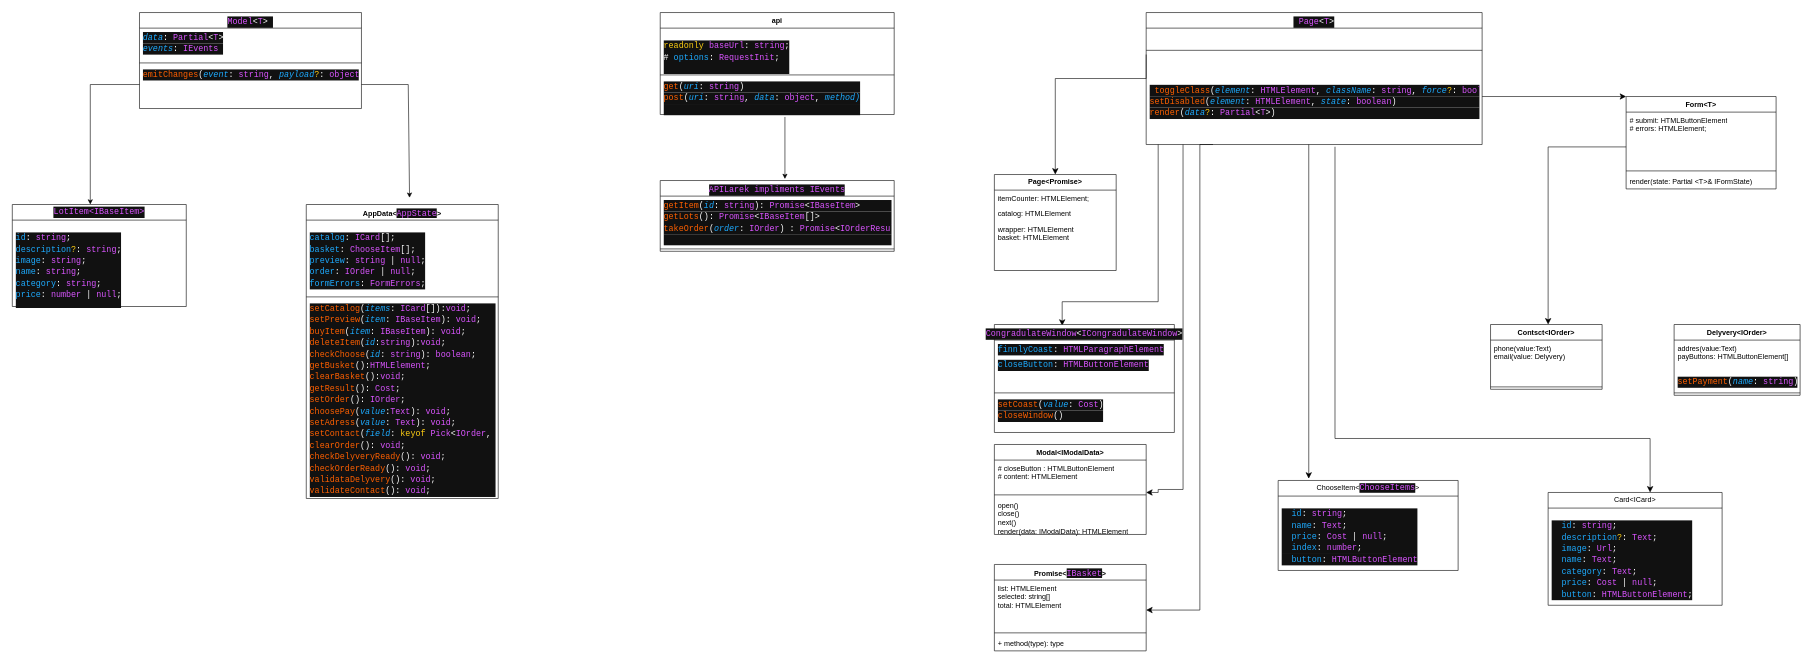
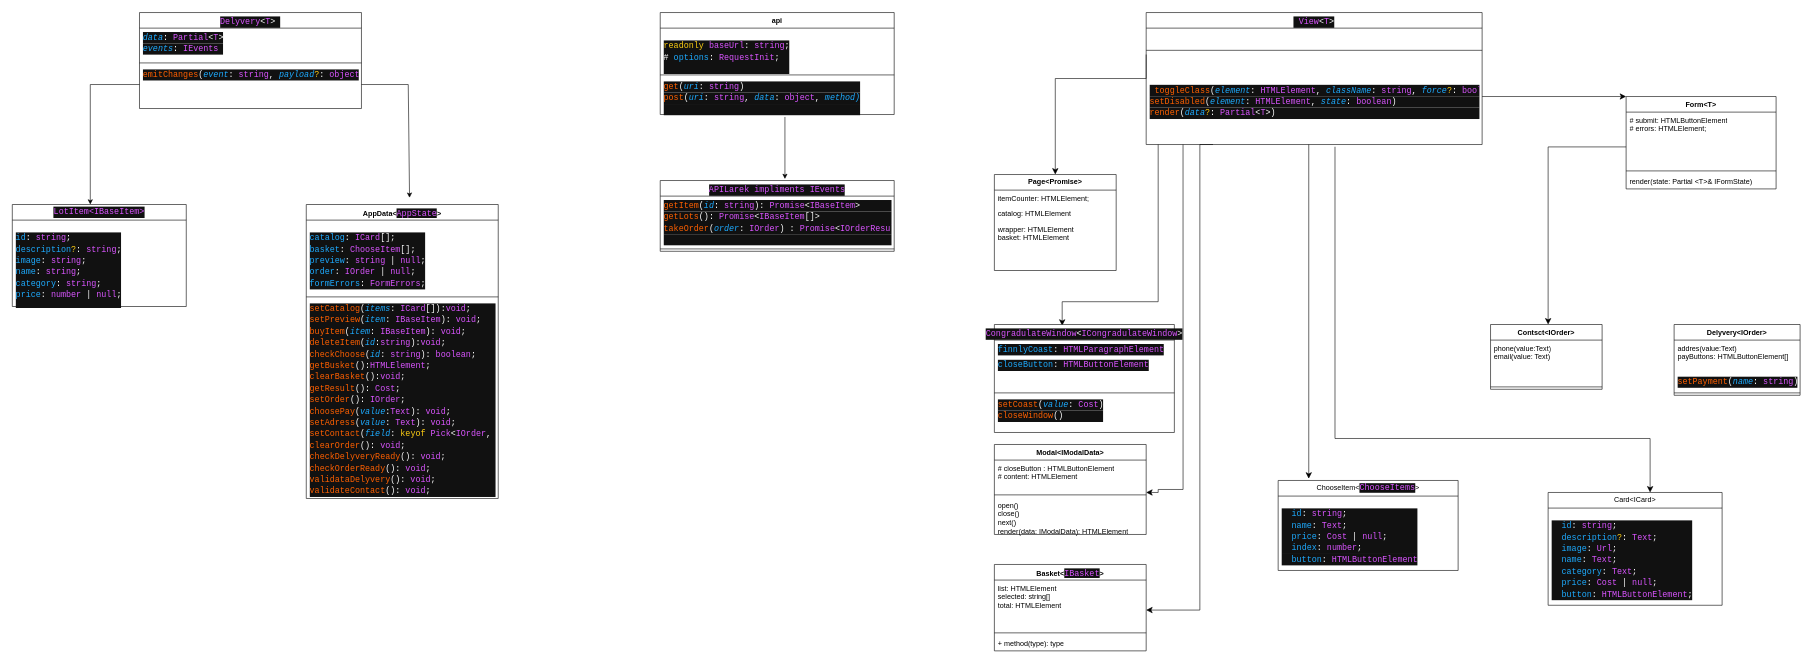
node "Model<T>": label "Model<T>" -> "Delyvery<T>"
node "Page<T>": label "Page<T>" -> "View<T>"
node "phone(value:Text) email(value: Delyvery)": label "phone(value:Text) email(value: Delyvery)" -> "phone(value:Text) email(value: Text)"
node "Promise<IBasket>": label "Promise<IBasket>" -> "Basket<IBasket>"
